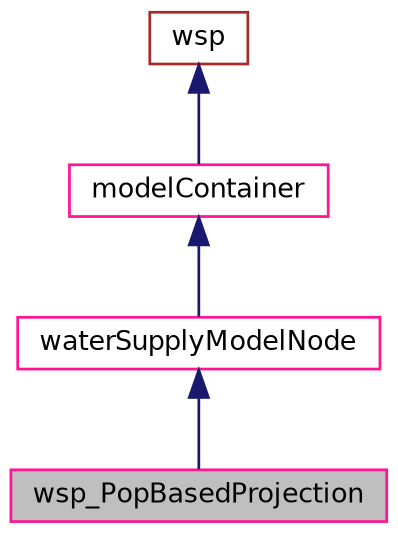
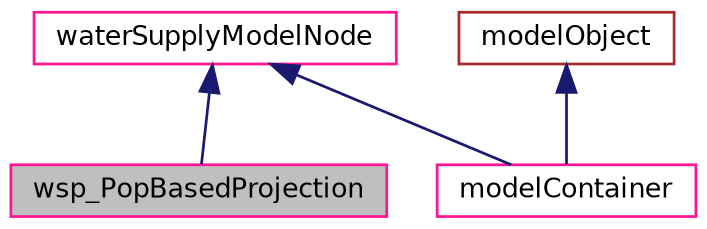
node "wsp": label "wsp" -> "modelObject"
edge "waterSupplyModelNode" -> "modelContainer": reversed
